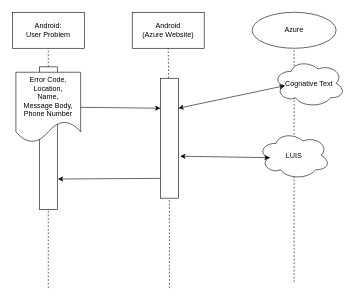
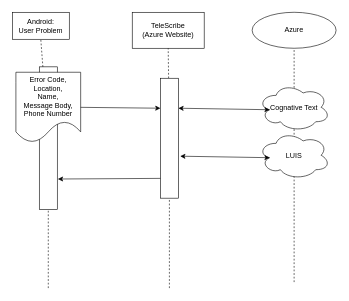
node "Android: User Problem": size 72x36 -> 57x27
node "Android (Azure Website)": label "Android (Azure Website)" -> "TeleScribe (Azure Website)"
node "Cognative Text": moved (309, 83) -> (294, 107)
